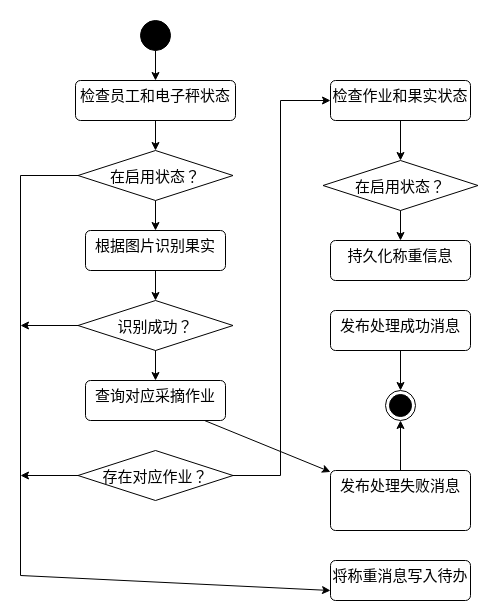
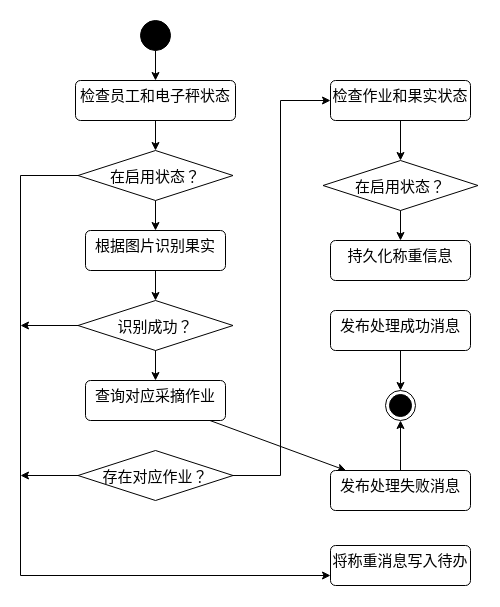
node "发布处理失败消息": size 140x60 -> 140x40
node "将称重消息写入待办": moved (401, 581) -> (401, 566)
